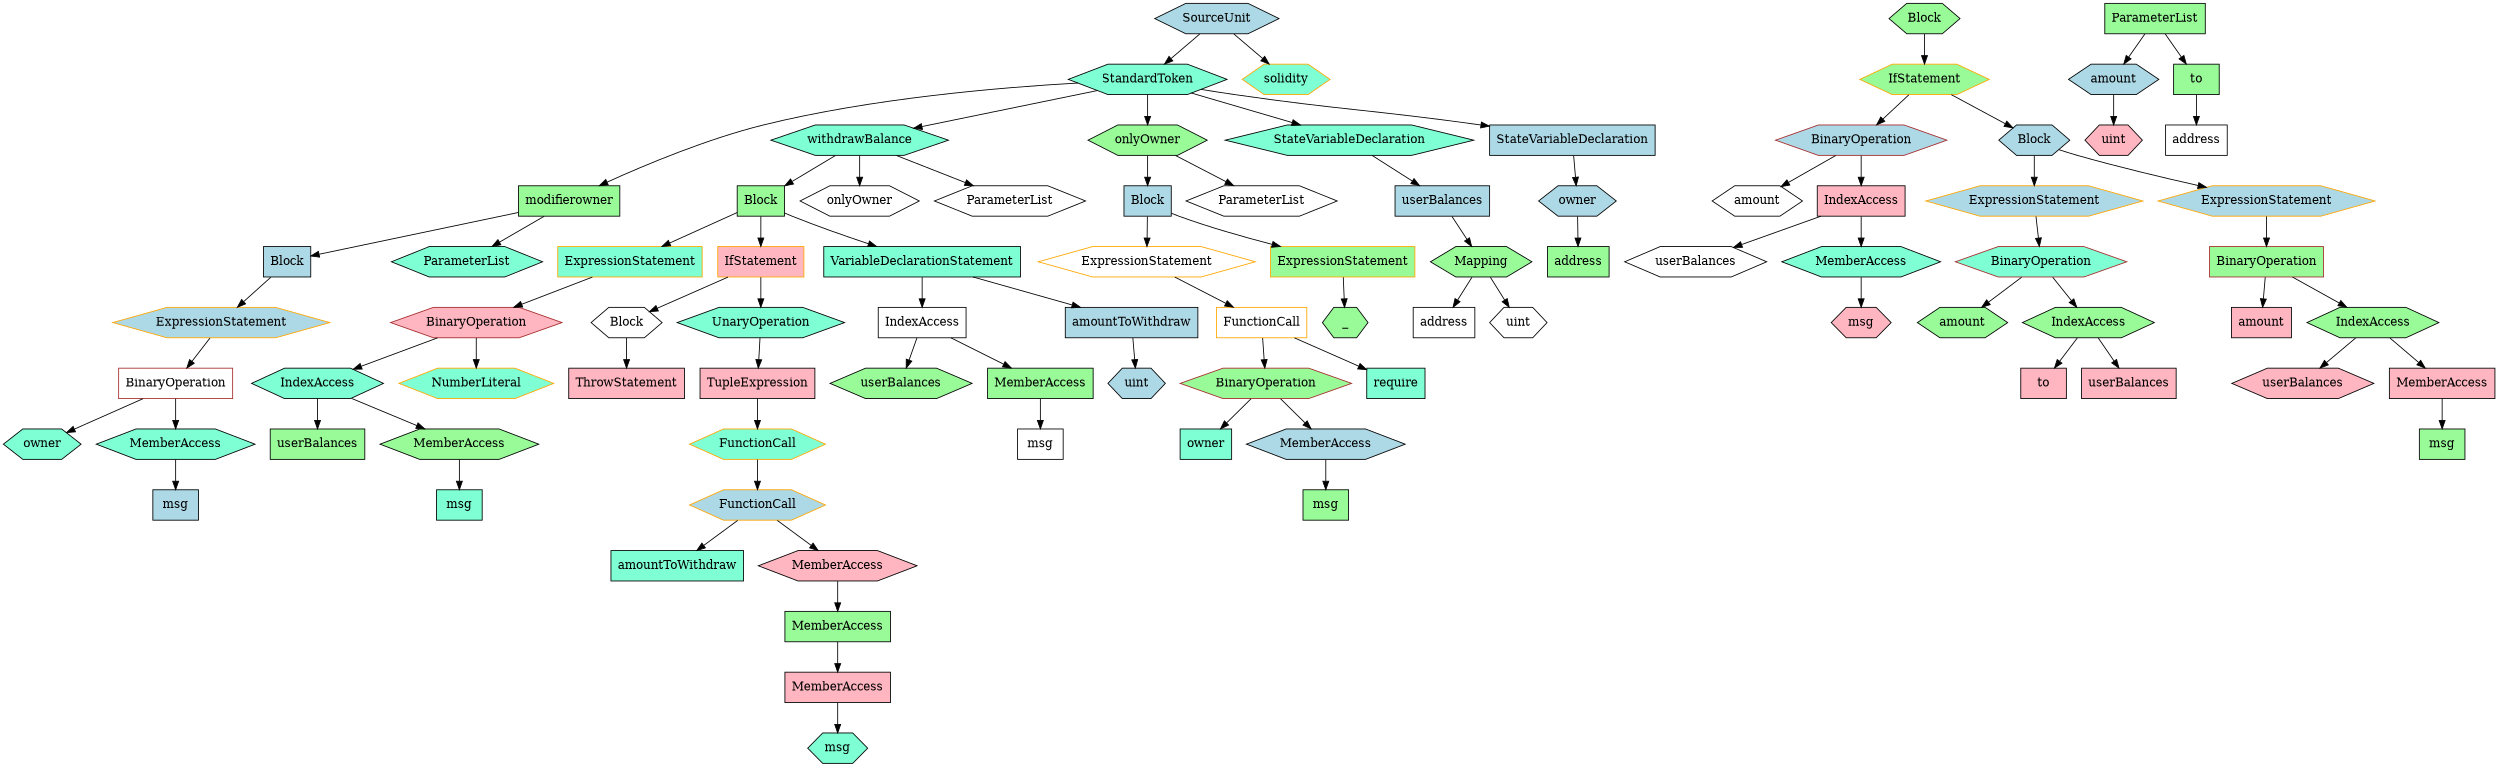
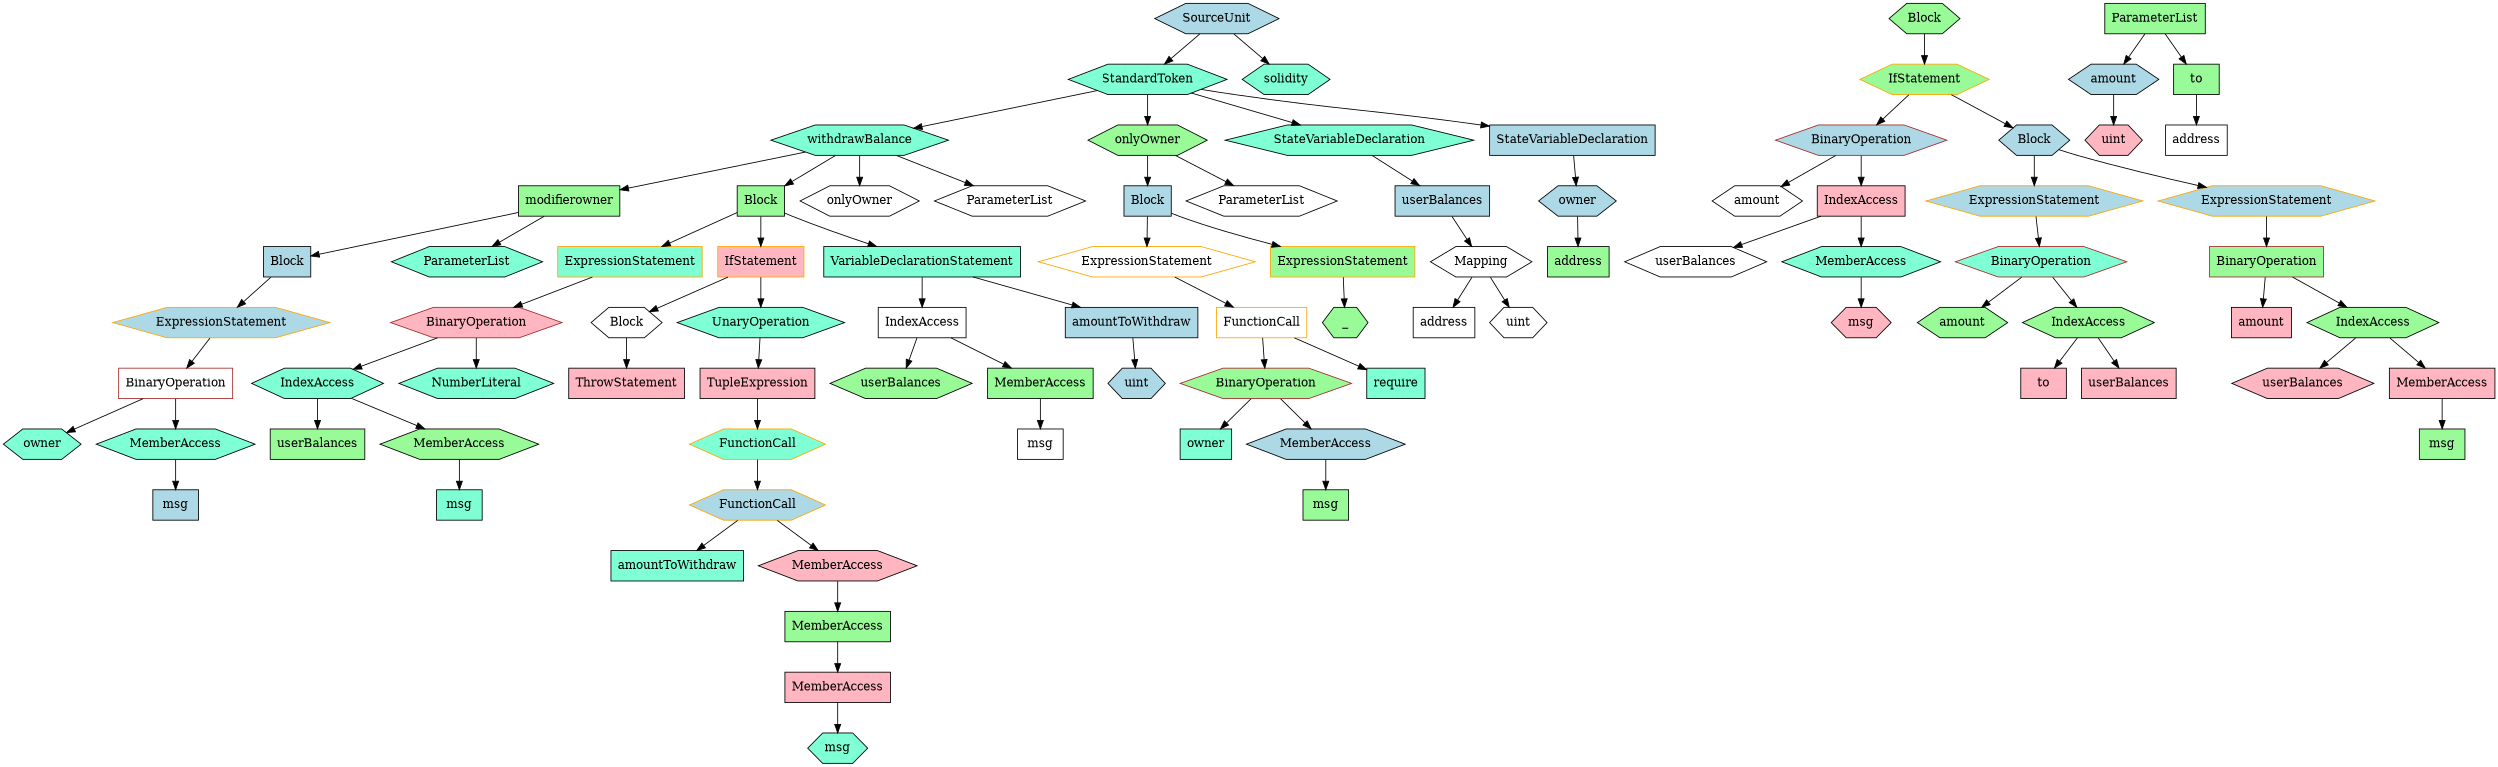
node "solidity": color orange -> black
edge "StandardToken" -> "modifierowner": now "withdrawBalance" -> "modifierowner"
node "Mapping": fillcolor palegreen -> white
node "NumberLiteral": color orange -> black
